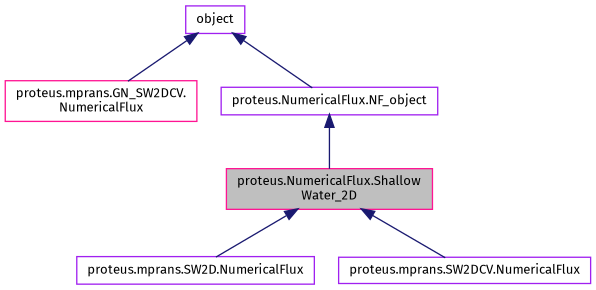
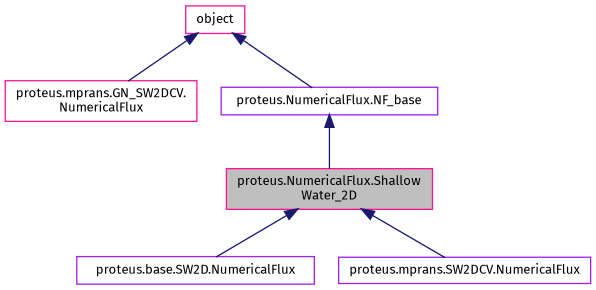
node "object": color purple -> deeppink
node "proteus.NumericalFlux.NF_object": label "proteus.NumericalFlux.NF_object" -> "proteus.NumericalFlux.NF_base"
node "proteus.mprans.SW2D.NumericalFlux": label "proteus.mprans.SW2D.NumericalFlux" -> "proteus.base.SW2D.NumericalFlux"
